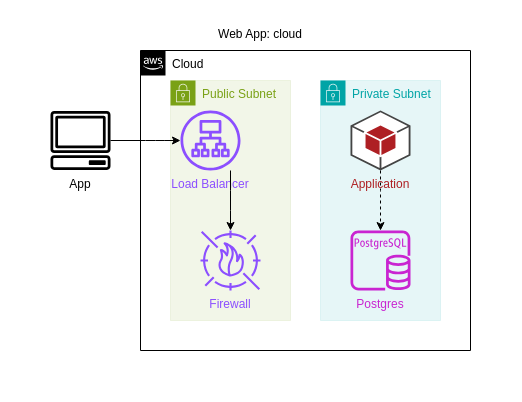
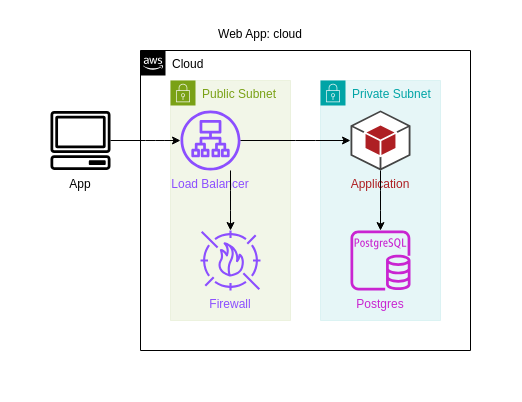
edge "Load Balancer" -> "Application": added
edge "Application" -> "Postgres": style dashed -> solid
